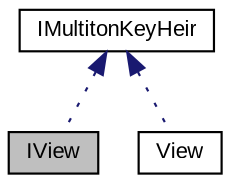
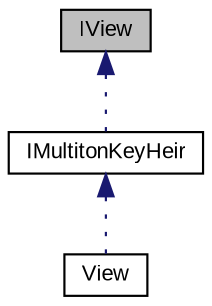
edge "IView" -> "IMultitonKeyHeir": reversed
